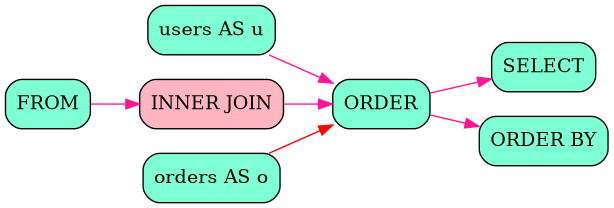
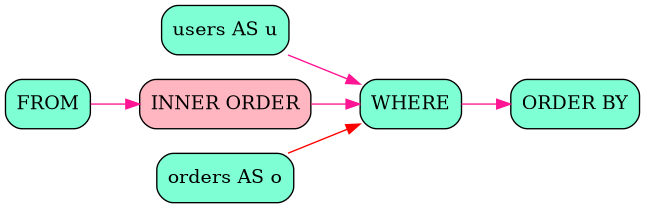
node "SELECT": removed
node "INNER JOIN": label "INNER JOIN" -> "INNER ORDER"
node "ORDER": label "ORDER" -> "WHERE"
